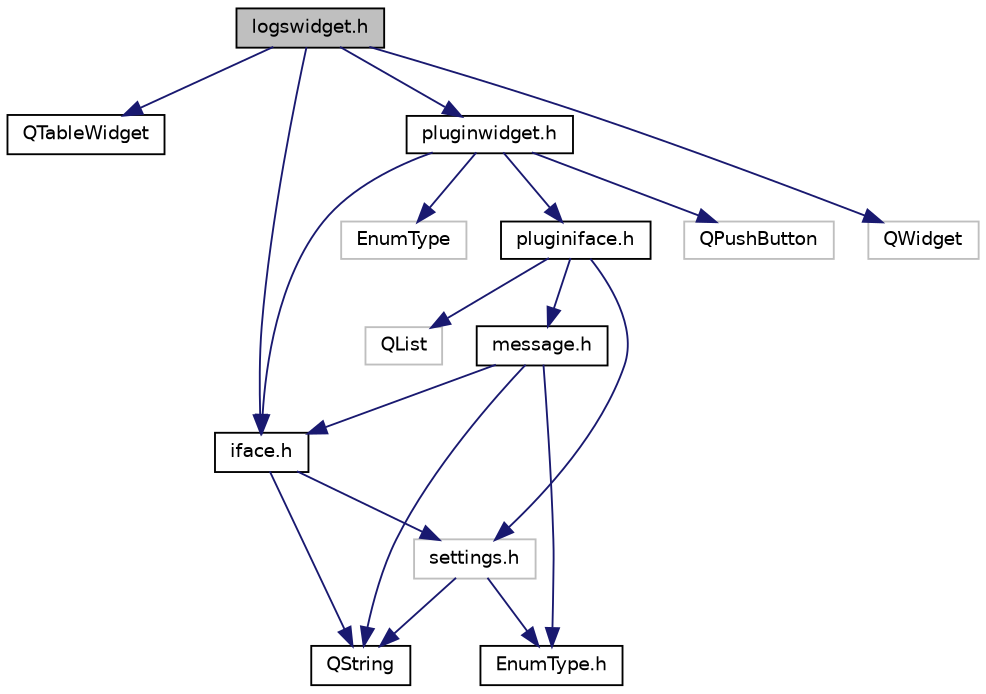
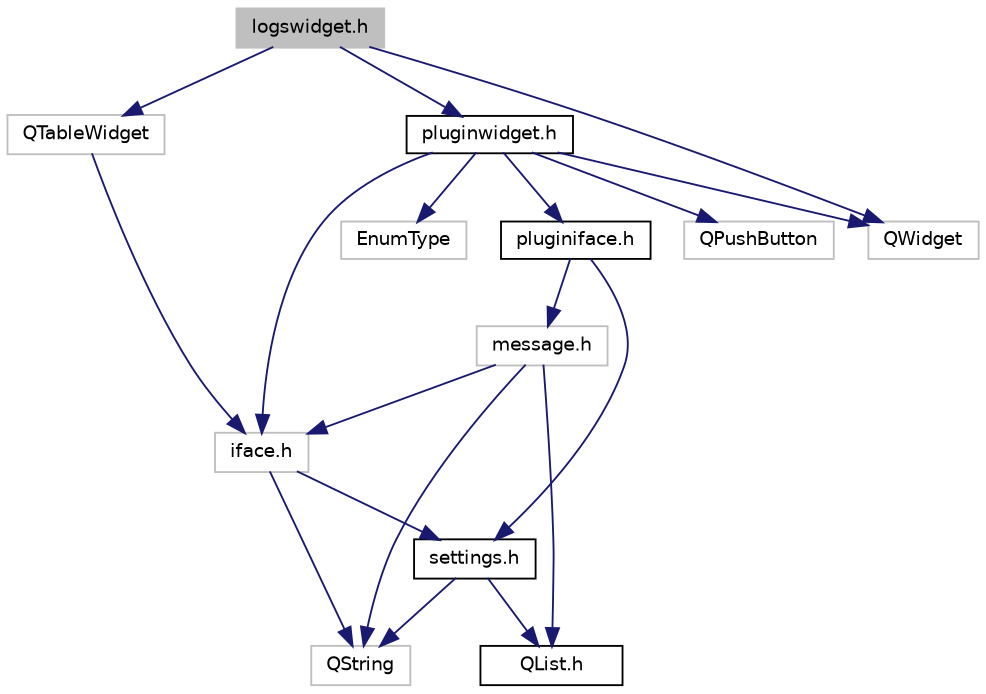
node "logswidget.h": color black -> grey75
node "QTableWidget": color black -> grey75
edge "pluginwidget.h" -> "QWidget": added
edge "logswidget.h" -> "iface.h": now "QTableWidget" -> "iface.h"
node "QList": removed
node "message.h": color black -> grey75
node "iface.h": color black -> grey75
node "settings.h": color grey75 -> black
node "QString": color black -> grey75
node "EnumType.h": label "EnumType.h" -> "QList.h"
